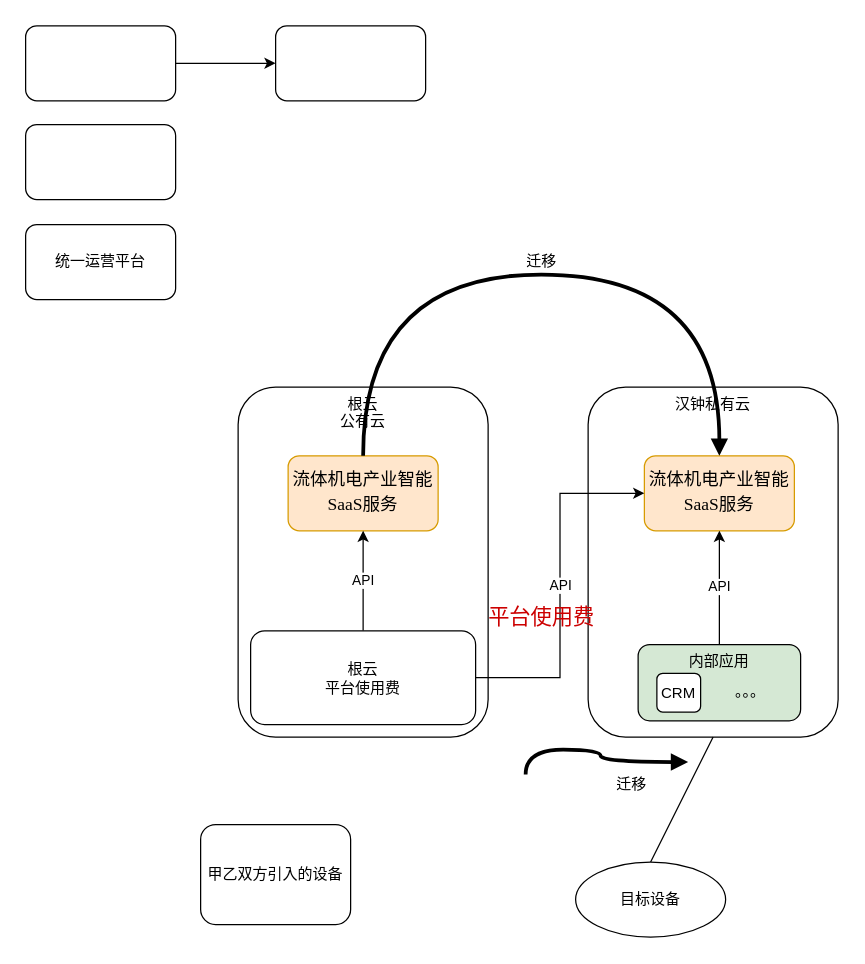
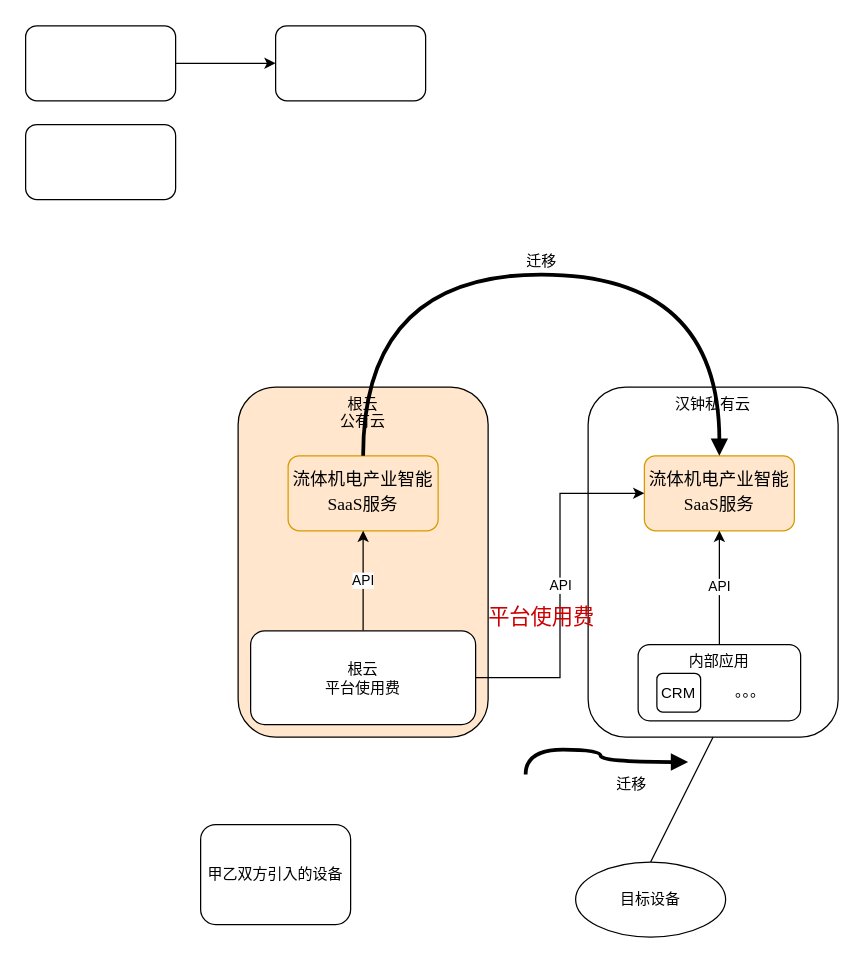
node "统一运营平台": removed
node "根云 公有云": fillcolor #ffffff -> #ffe6cc
node "内部应用": fillcolor #d5e8d4 -> #ffffff
